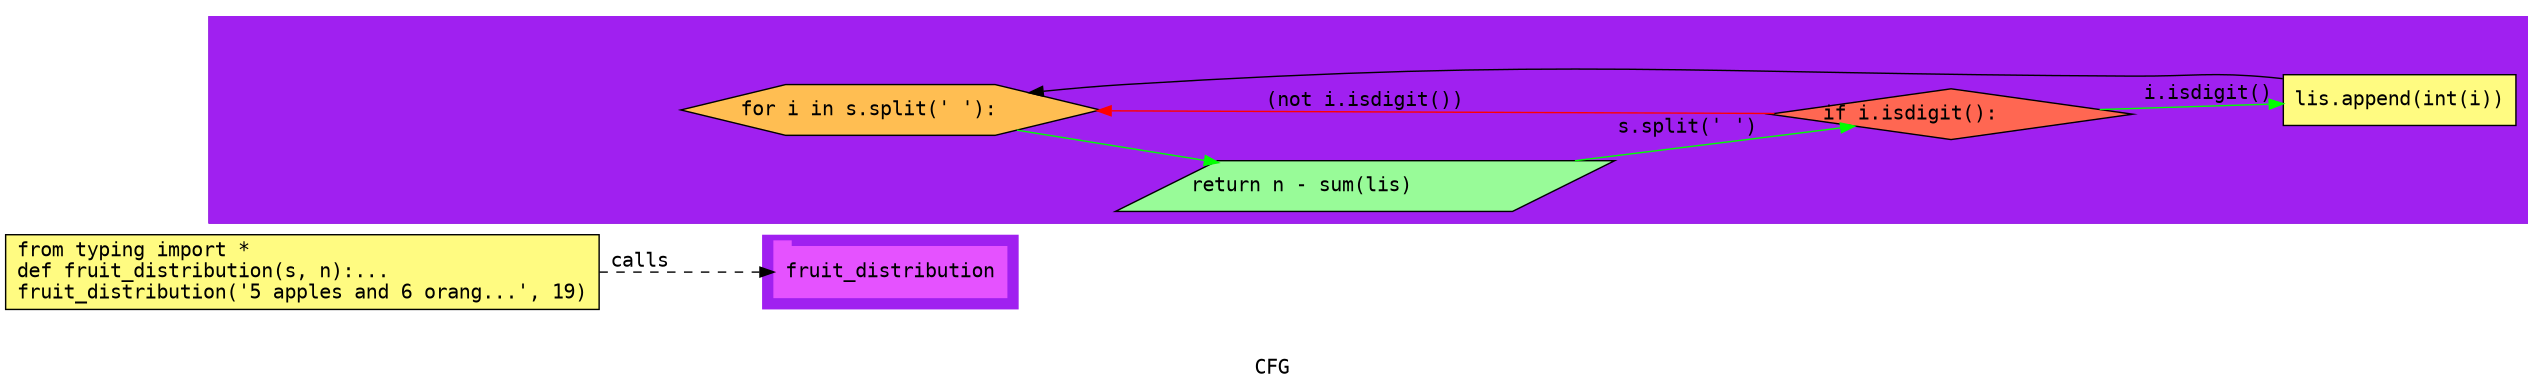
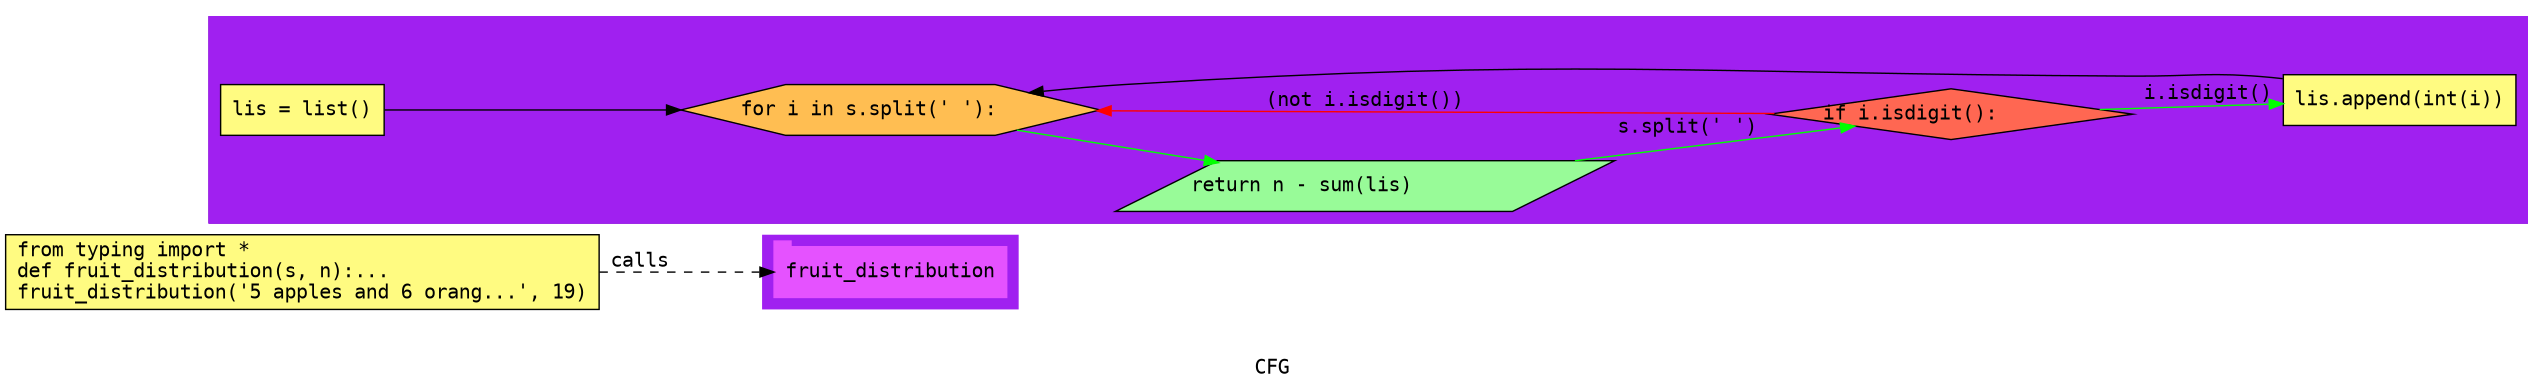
node "lis = list()": added
